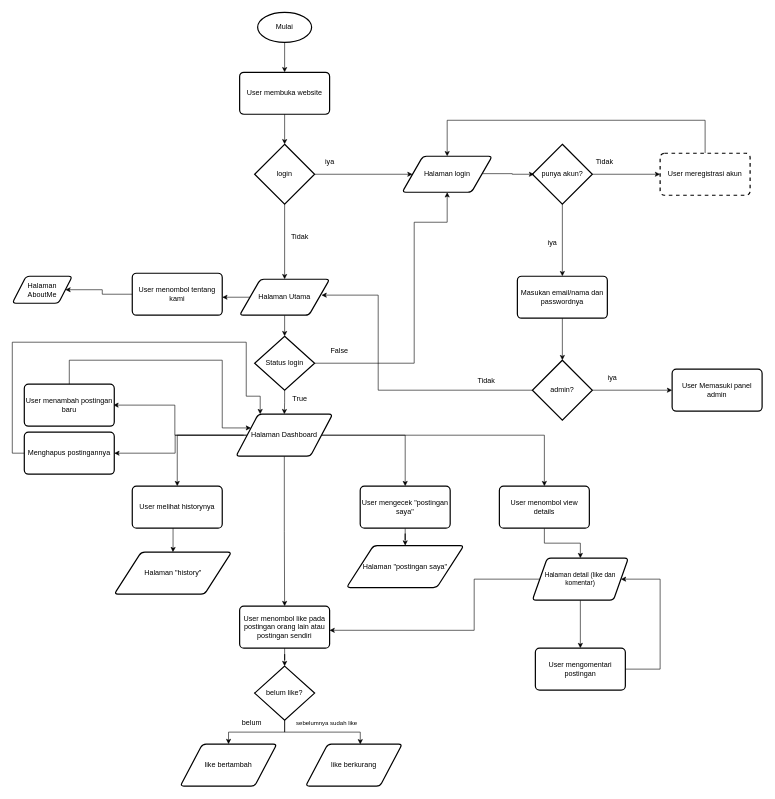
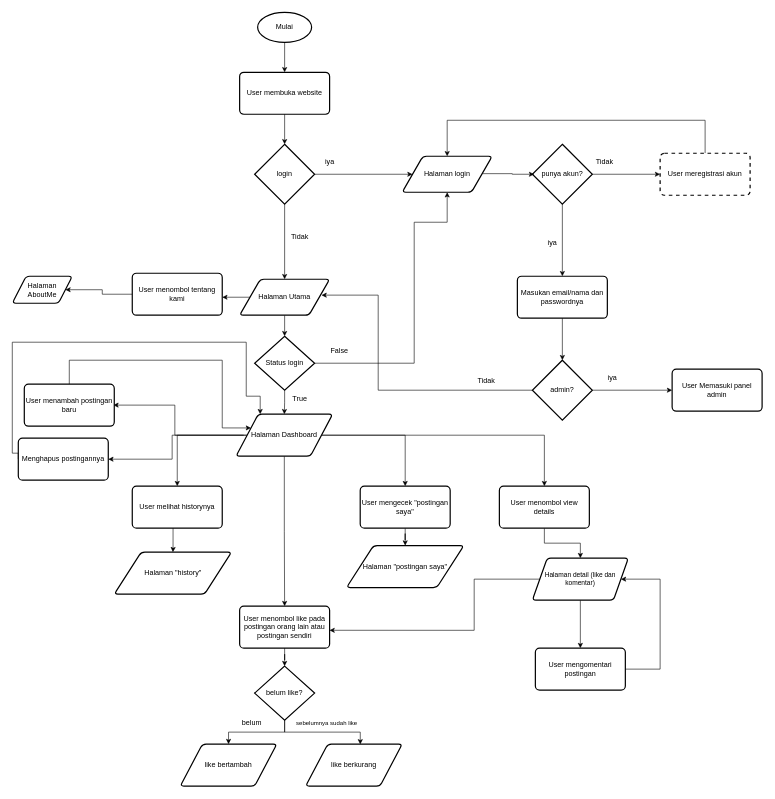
node "Menghapus postingannya": moved (69, 453) -> (63, 459)
